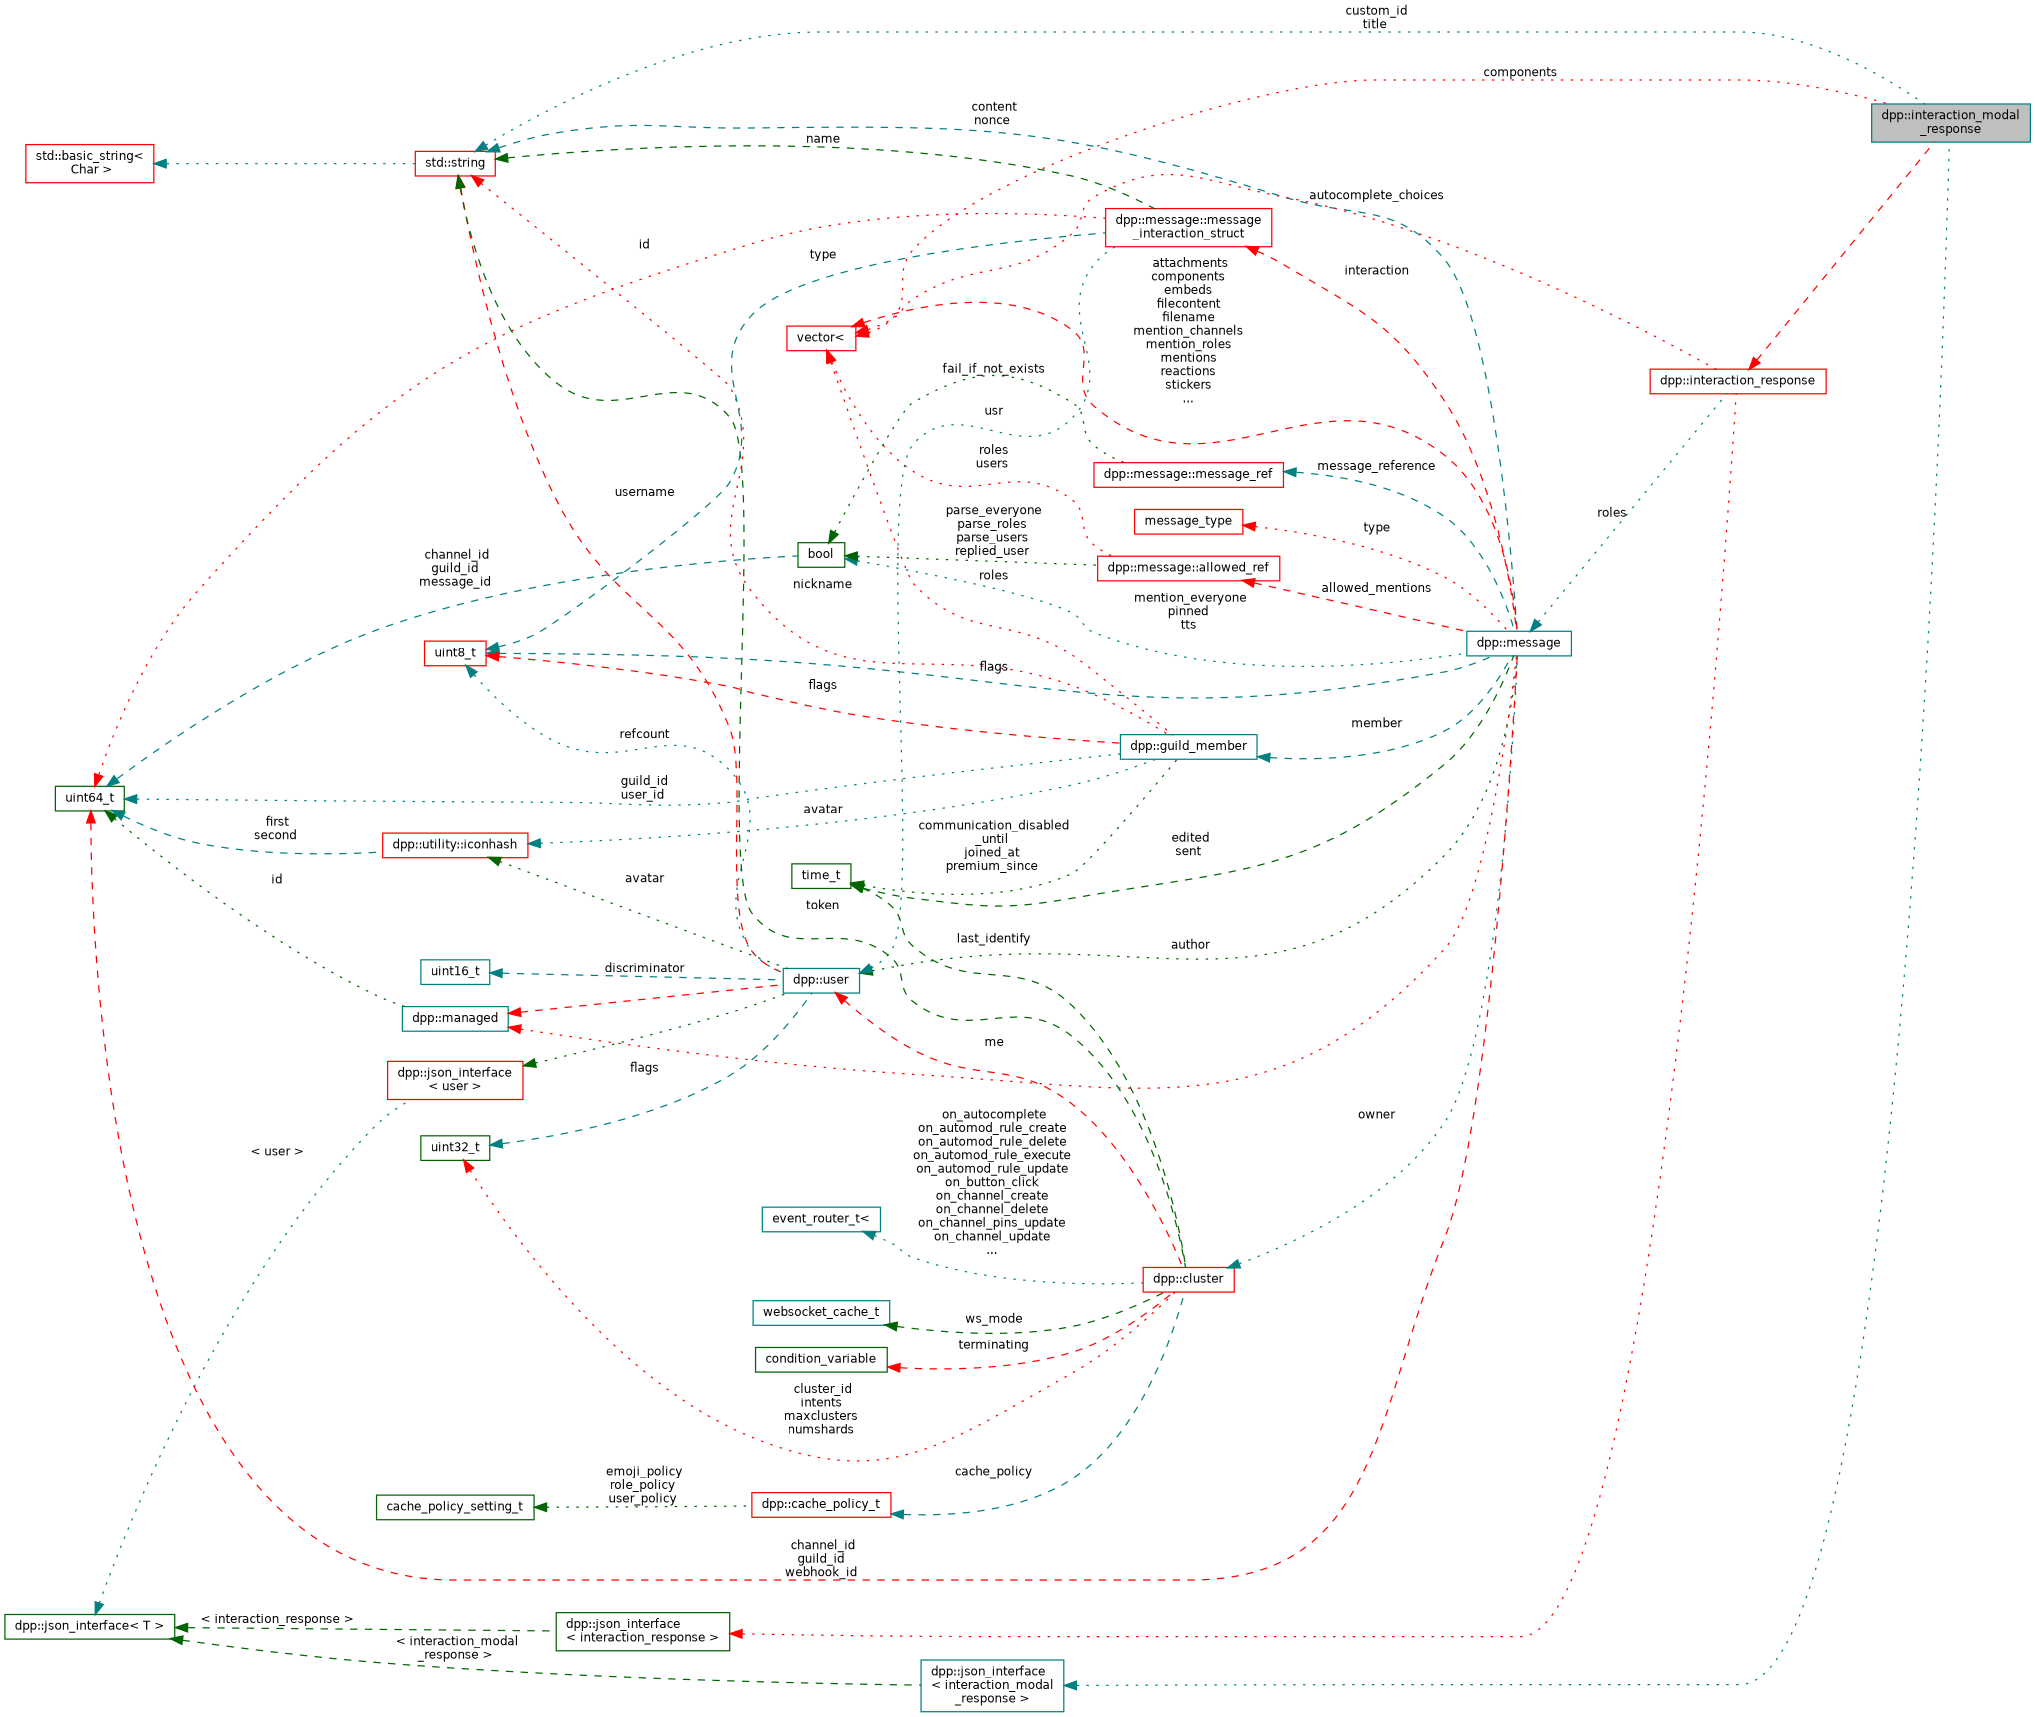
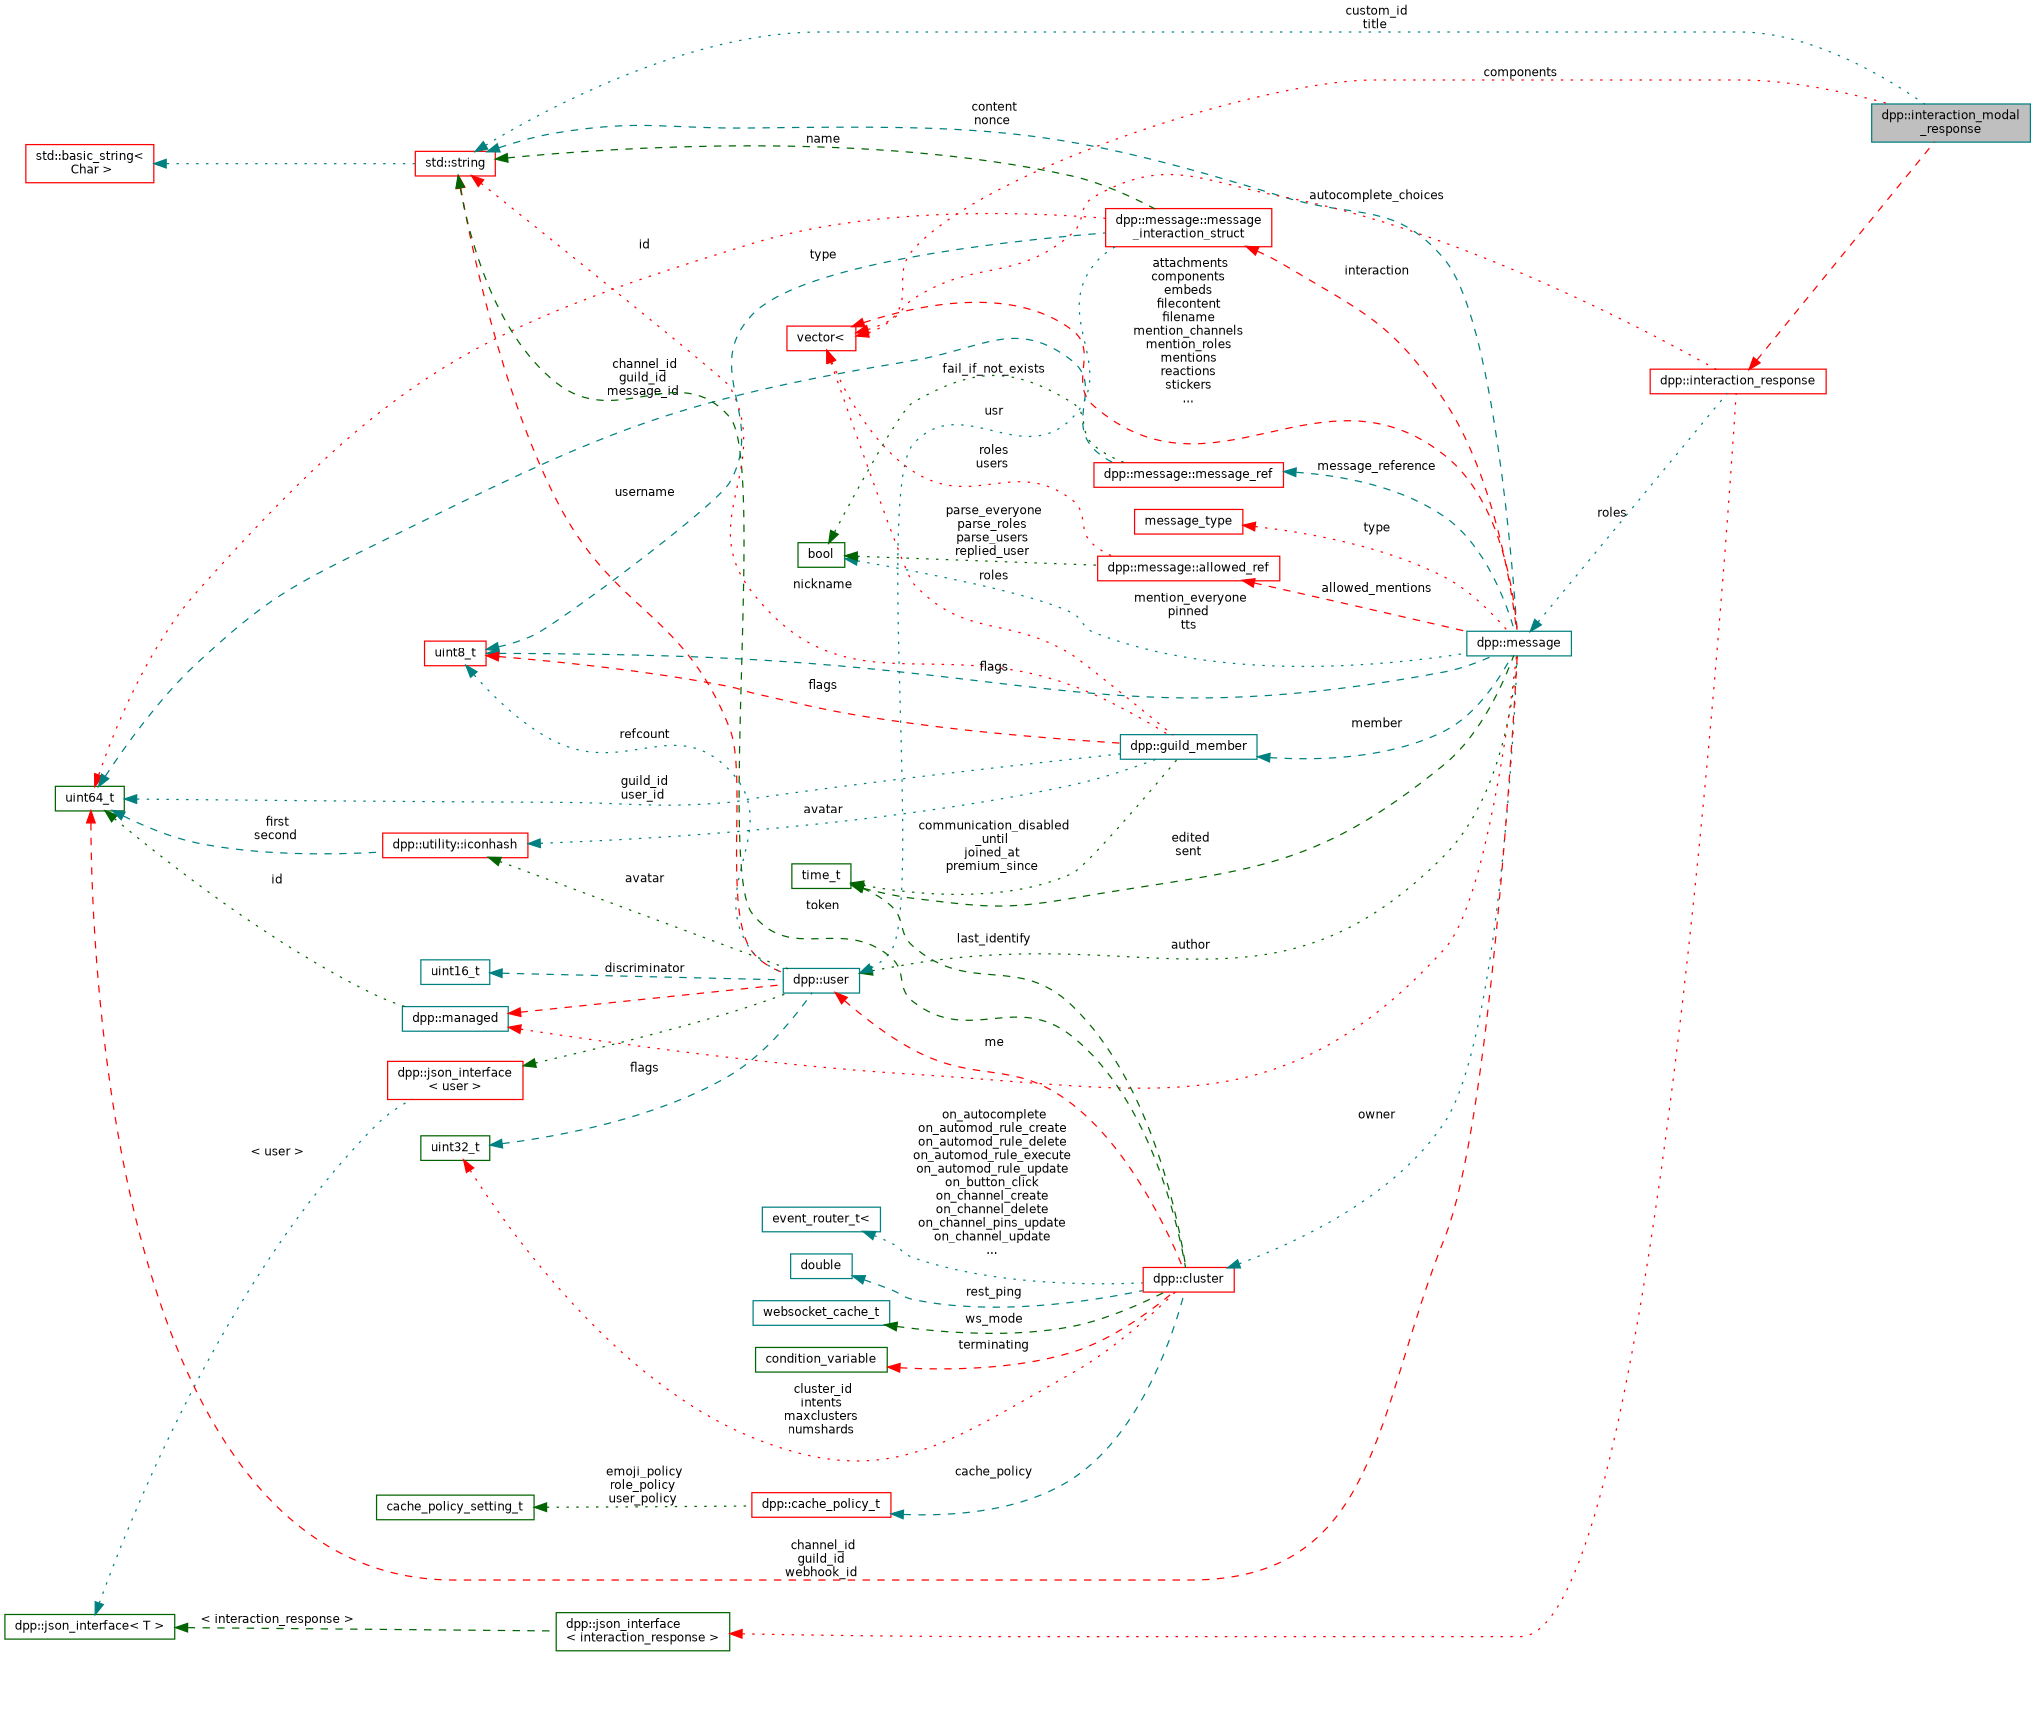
edge "bool" -> "uint64_t": now "dpp::message::message_ref" -> "uint64_t"
node "double": added
node "dpp::json_interface < interaction_modal _response >": removed
